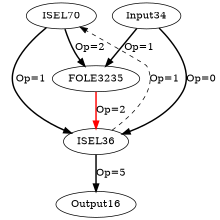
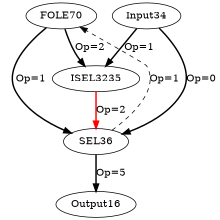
node "ISEL70": label "ISEL70" -> "FOLE70"
node "FOLE3235": label "FOLE3235" -> "ISEL3235"
node "ISEL36": label "ISEL36" -> "SEL36"
